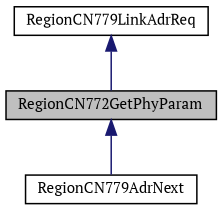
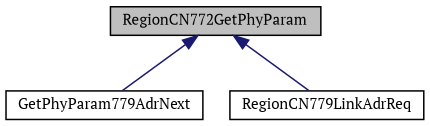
edge "RegionCN772GetPhyParam" -> "RegionCN779LinkAdrReq": reversed
node "RegionCN779AdrNext": label "RegionCN779AdrNext" -> "GetPhyParam779AdrNext"
